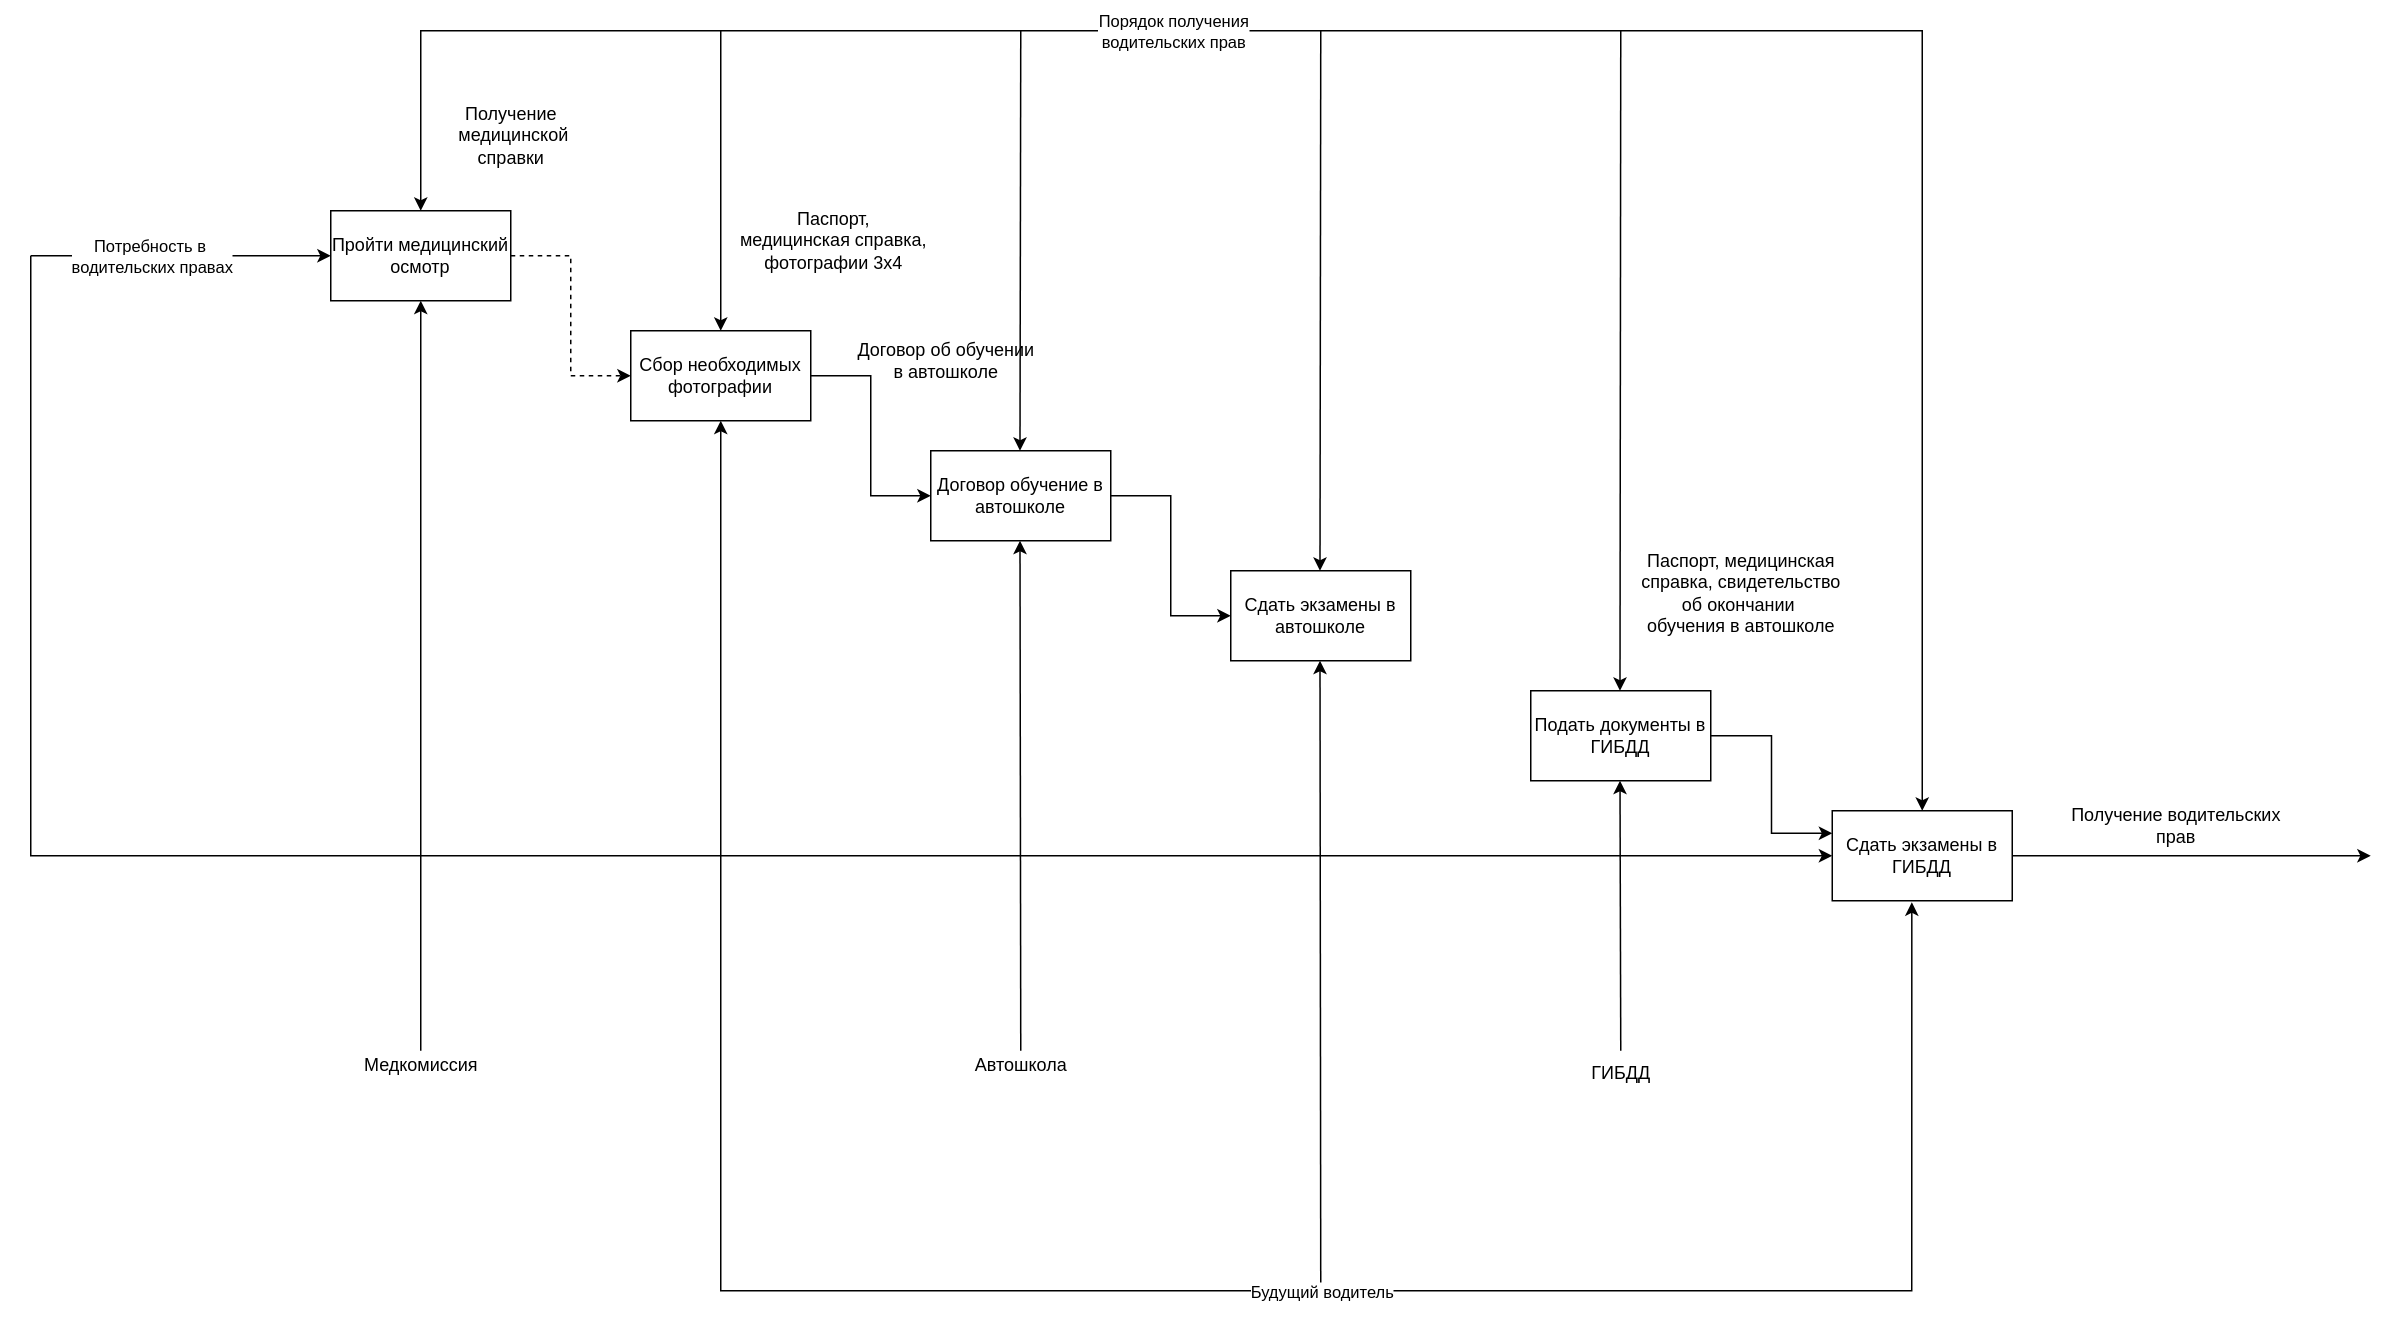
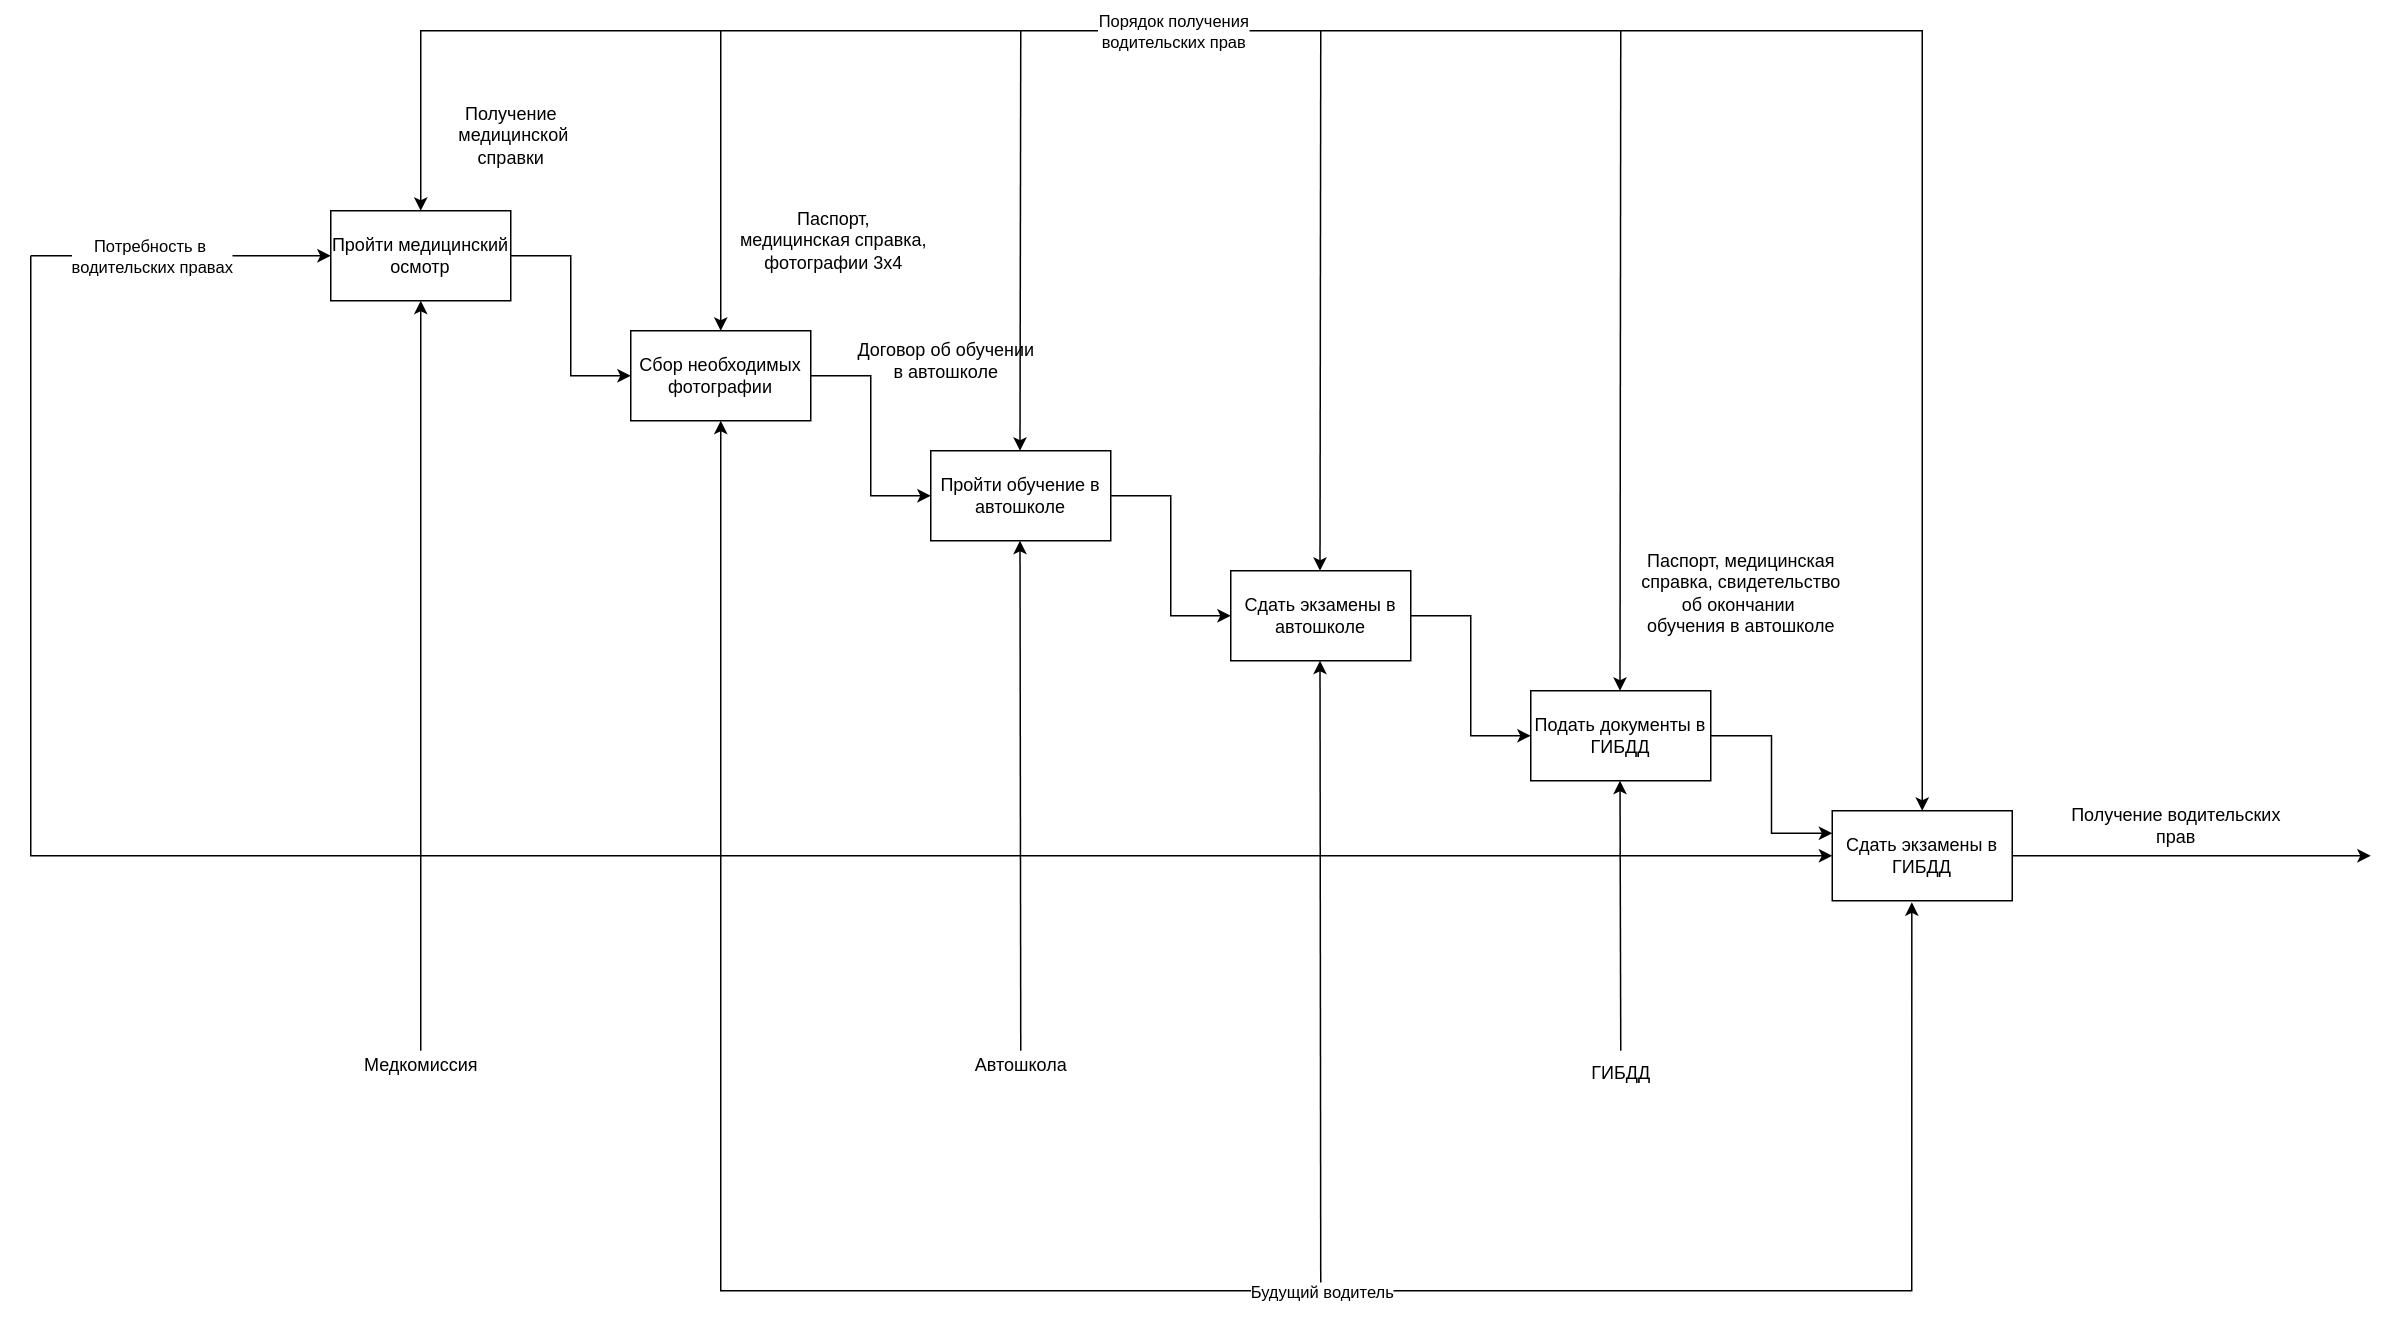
edge "Пройти медицинский осмотр" -> "Сбор необходимых фотографии": style dashed -> solid
node "Договор обучение в автошколе": label "Договор обучение в автошколе" -> "Пройти обучение в автошколе"
edge "Сдать экзамены в автошколе" -> "Подать документы в ГИБДД": added
